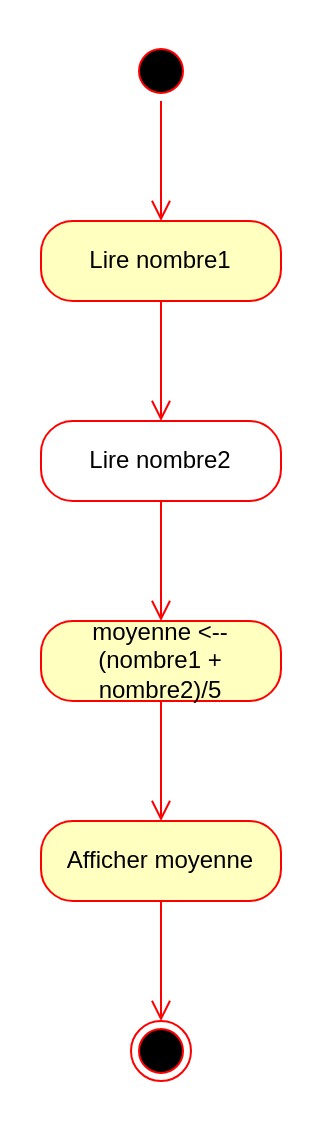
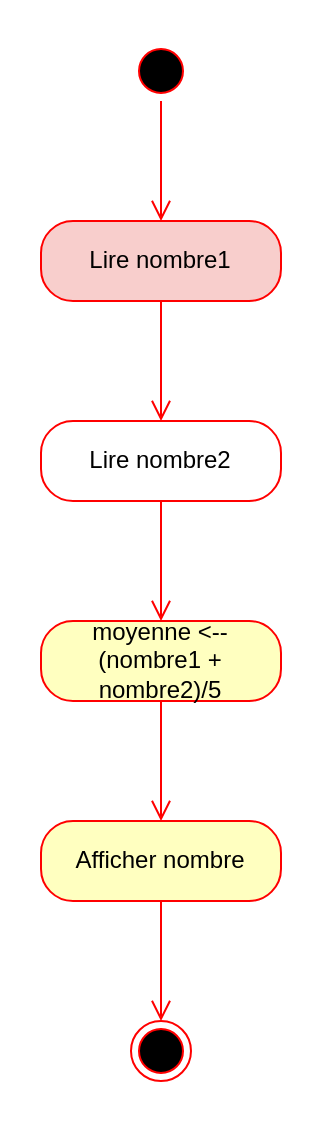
node "Lire nombre1": fillcolor #ffffc0 -> #f8cecc
node "Afficher moyenne": label "Afficher moyenne" -> "Afficher nombre"
